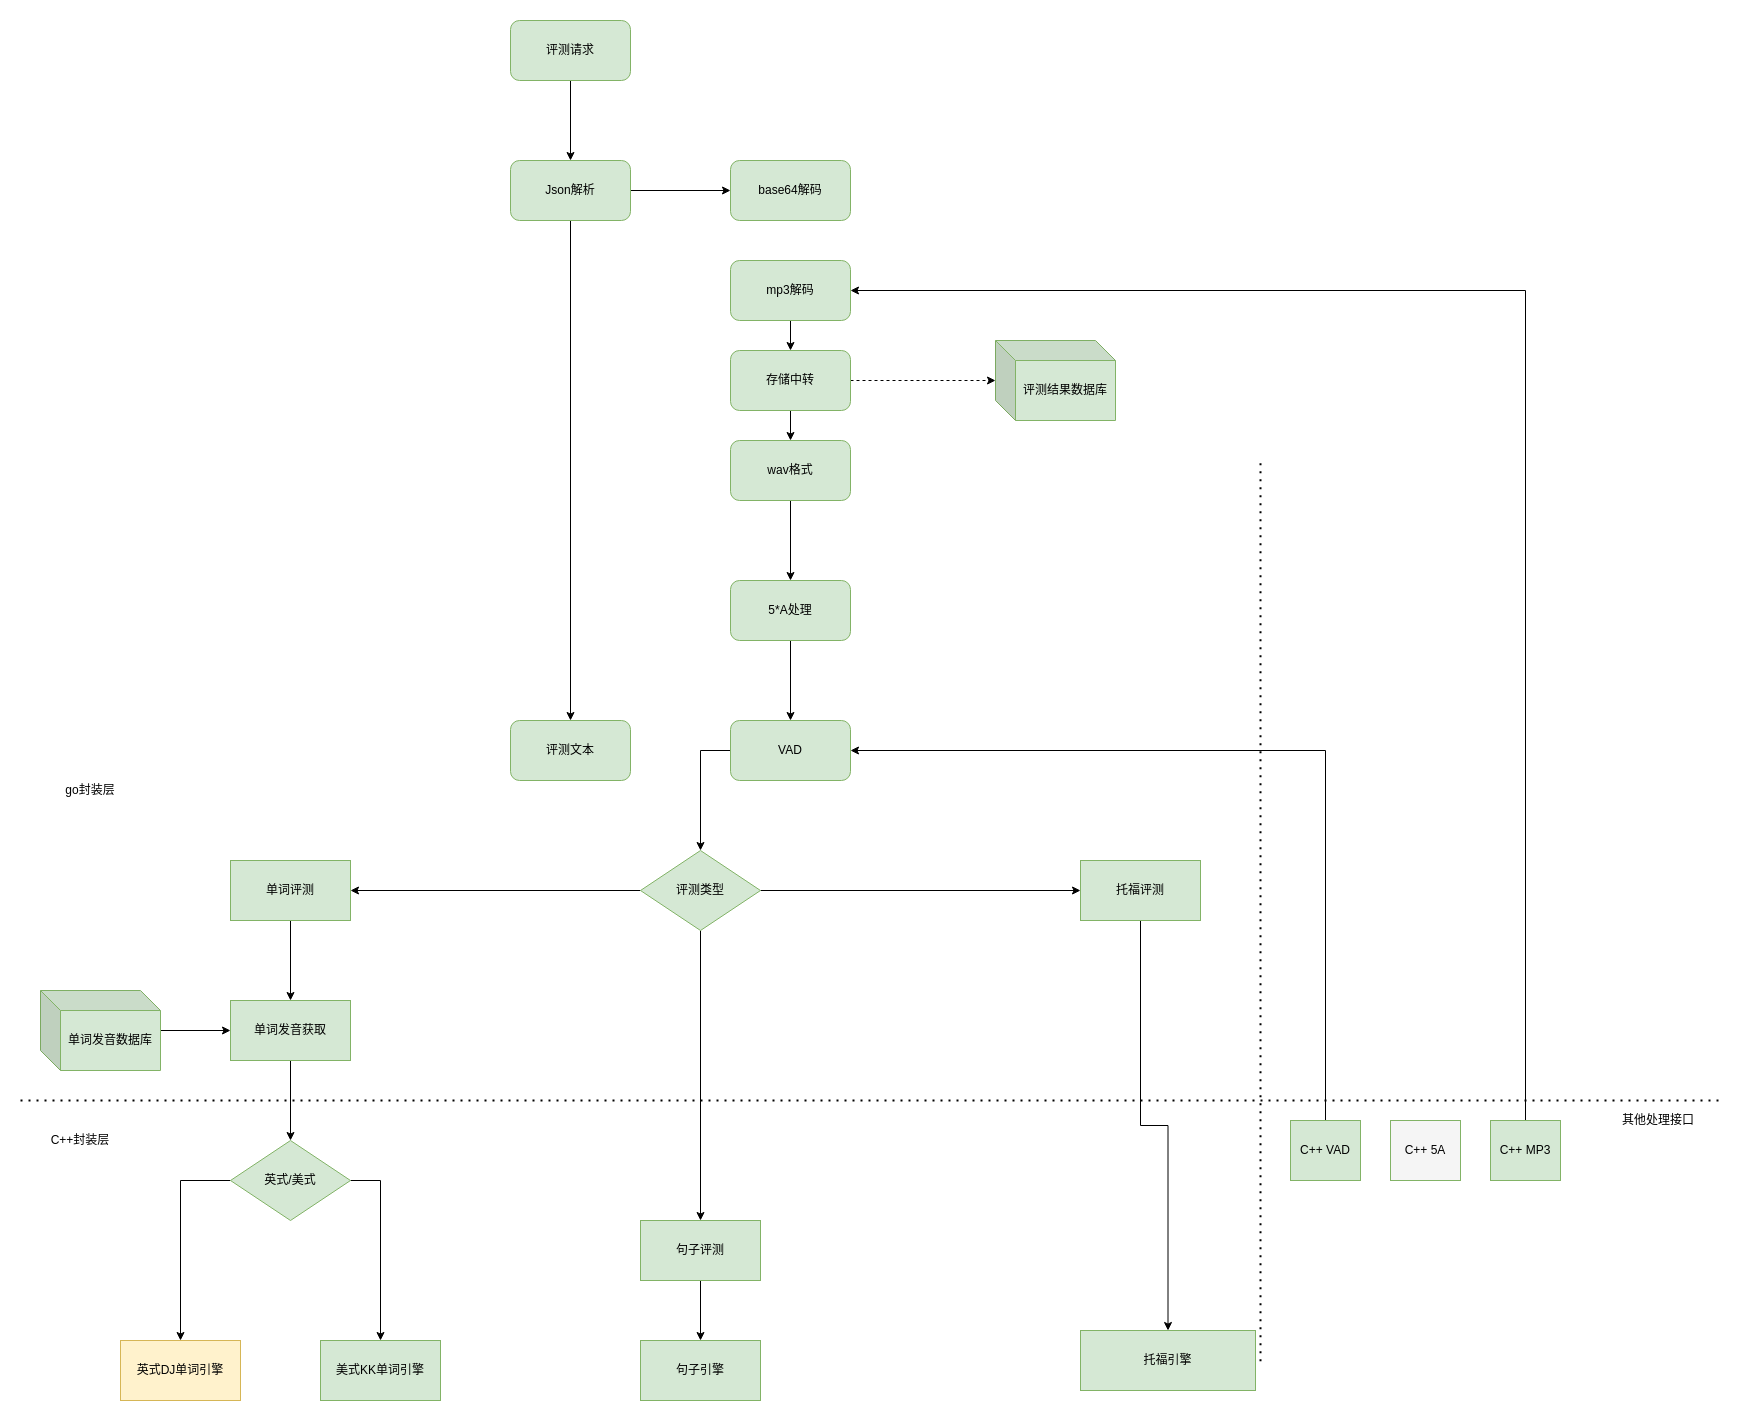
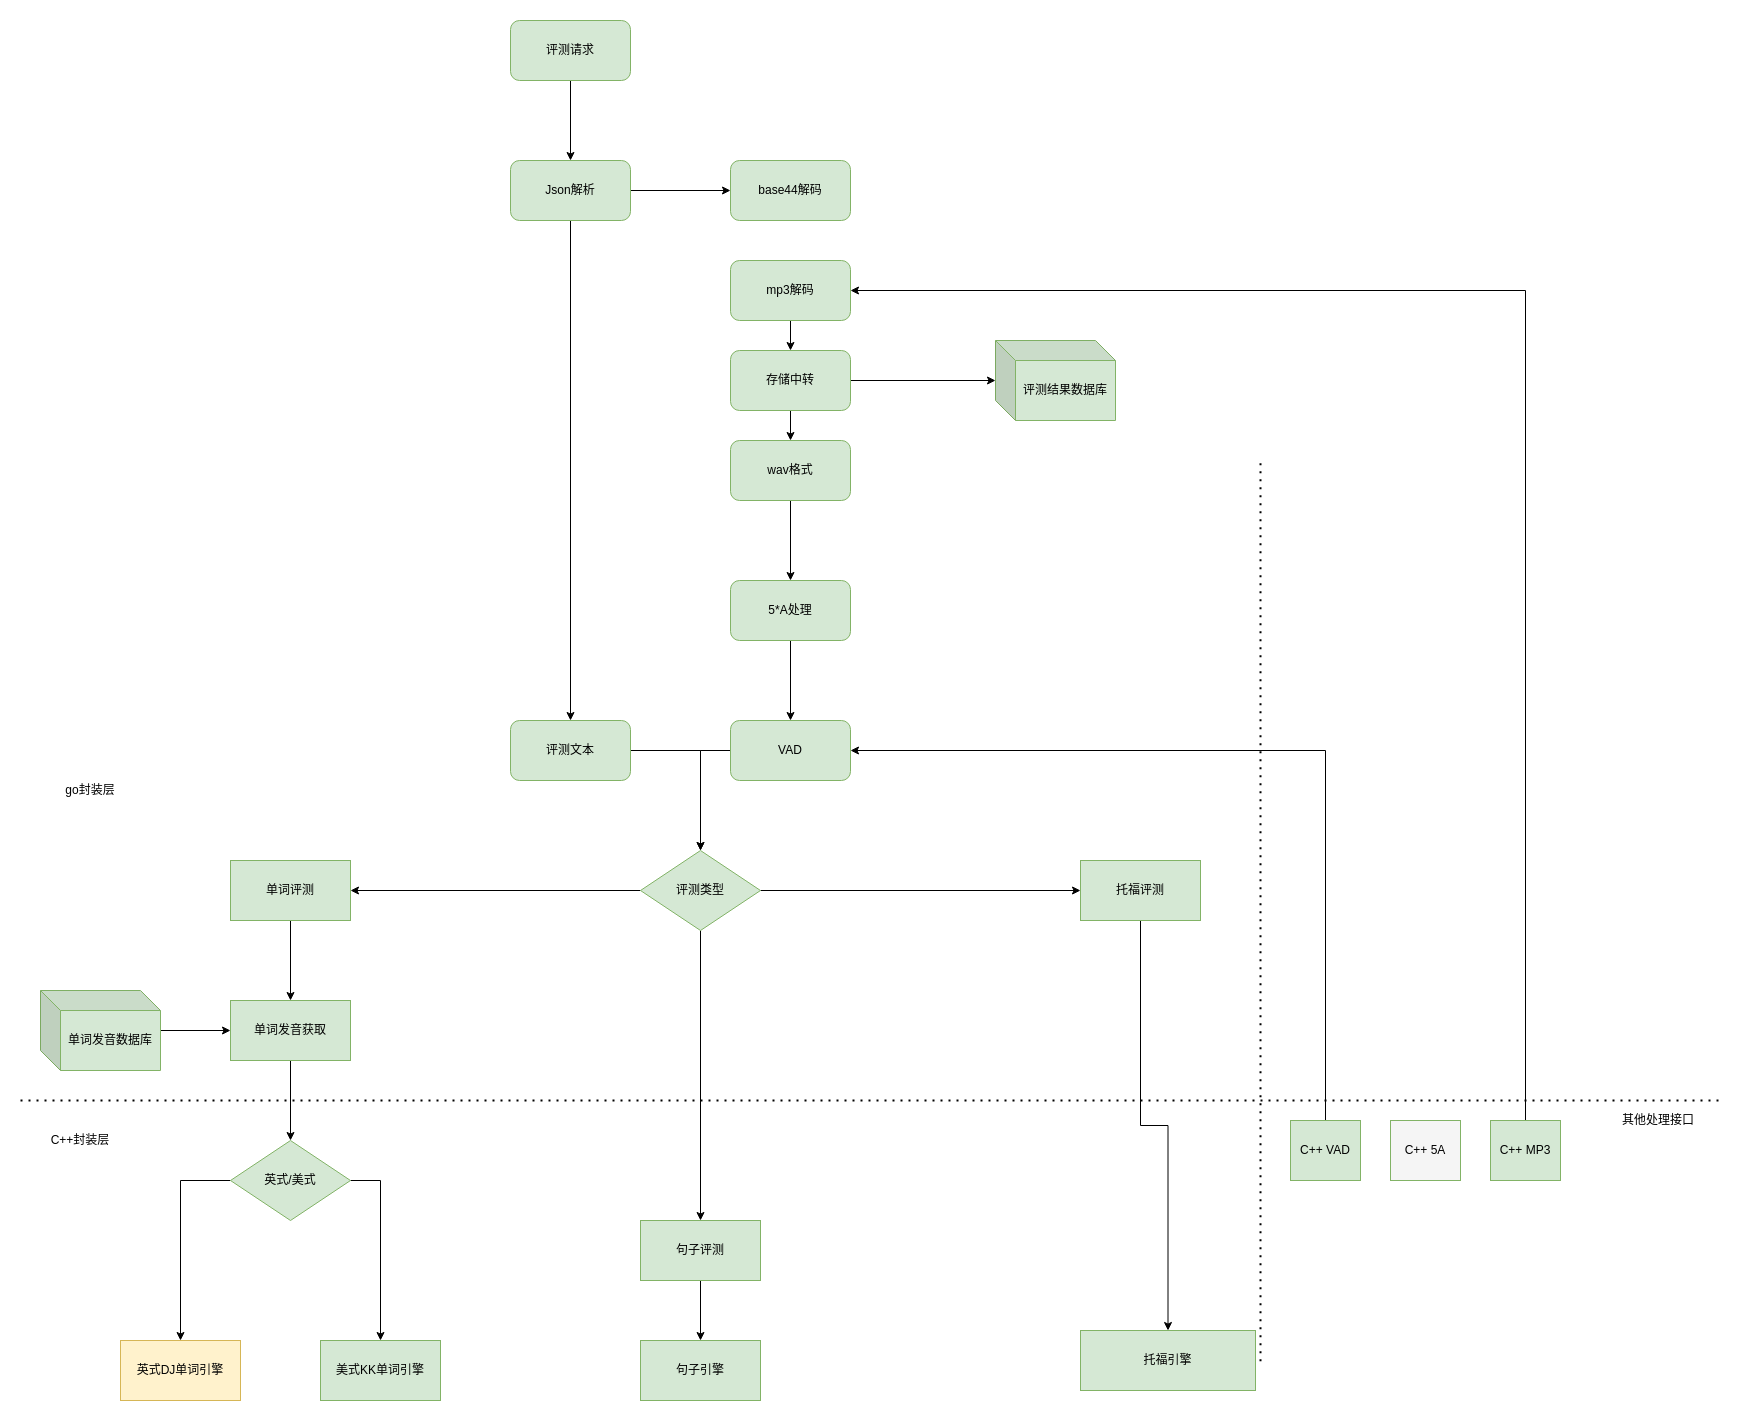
node "base64解码": label "base64解码" -> "base44解码"
edge "存储中转" -> "评测结果数据库": style dashed -> solid
edge "评测文本" -> "评测类型": added
